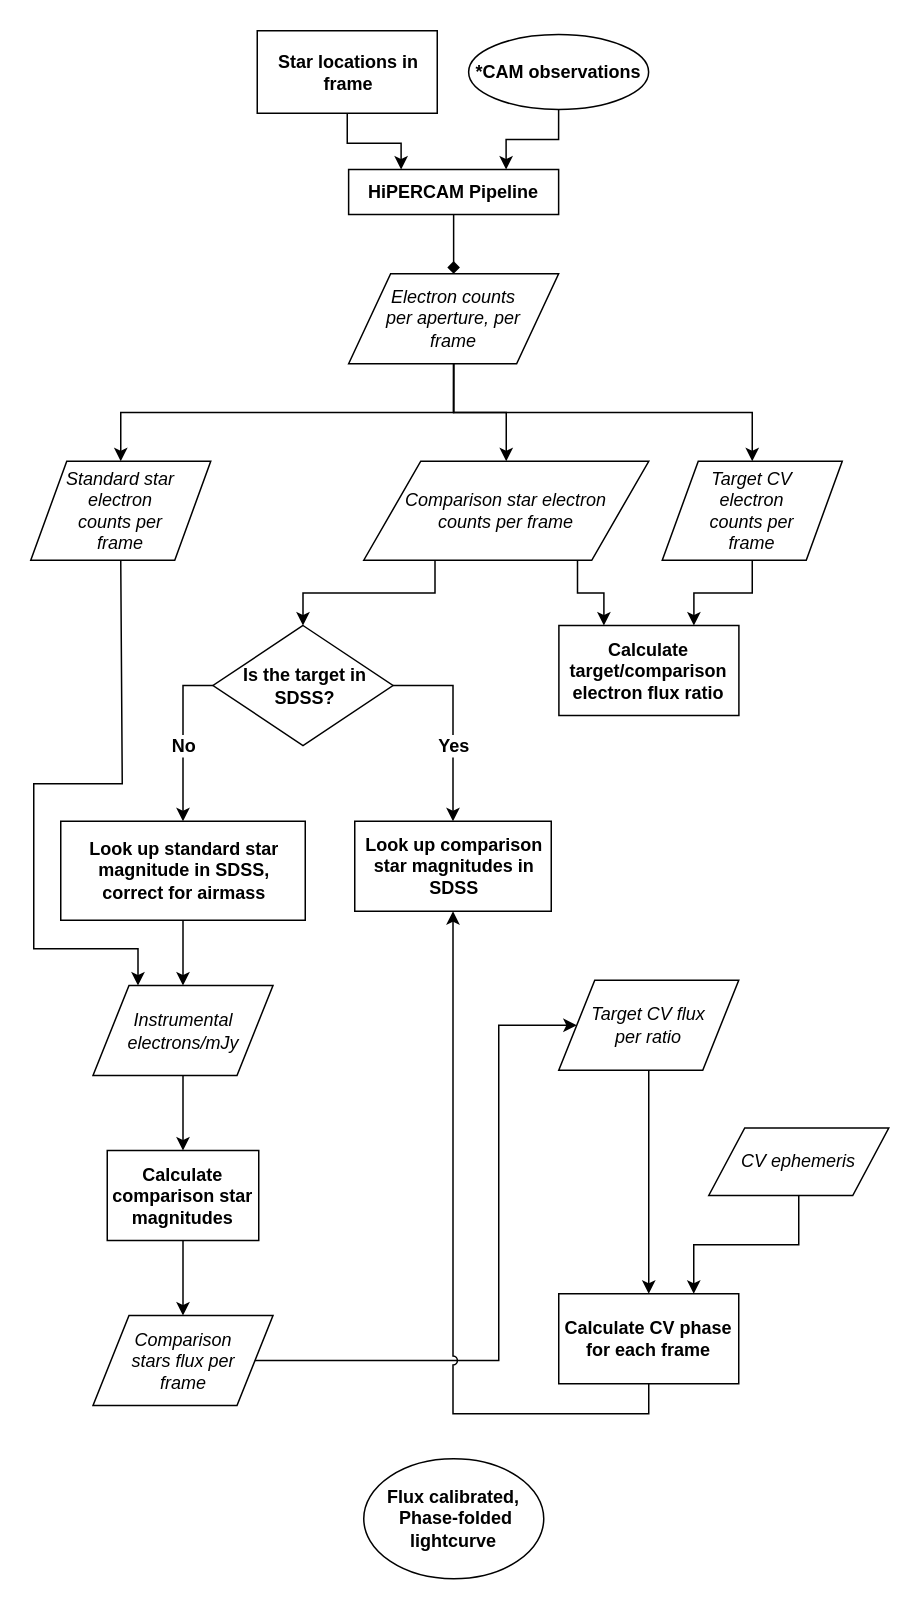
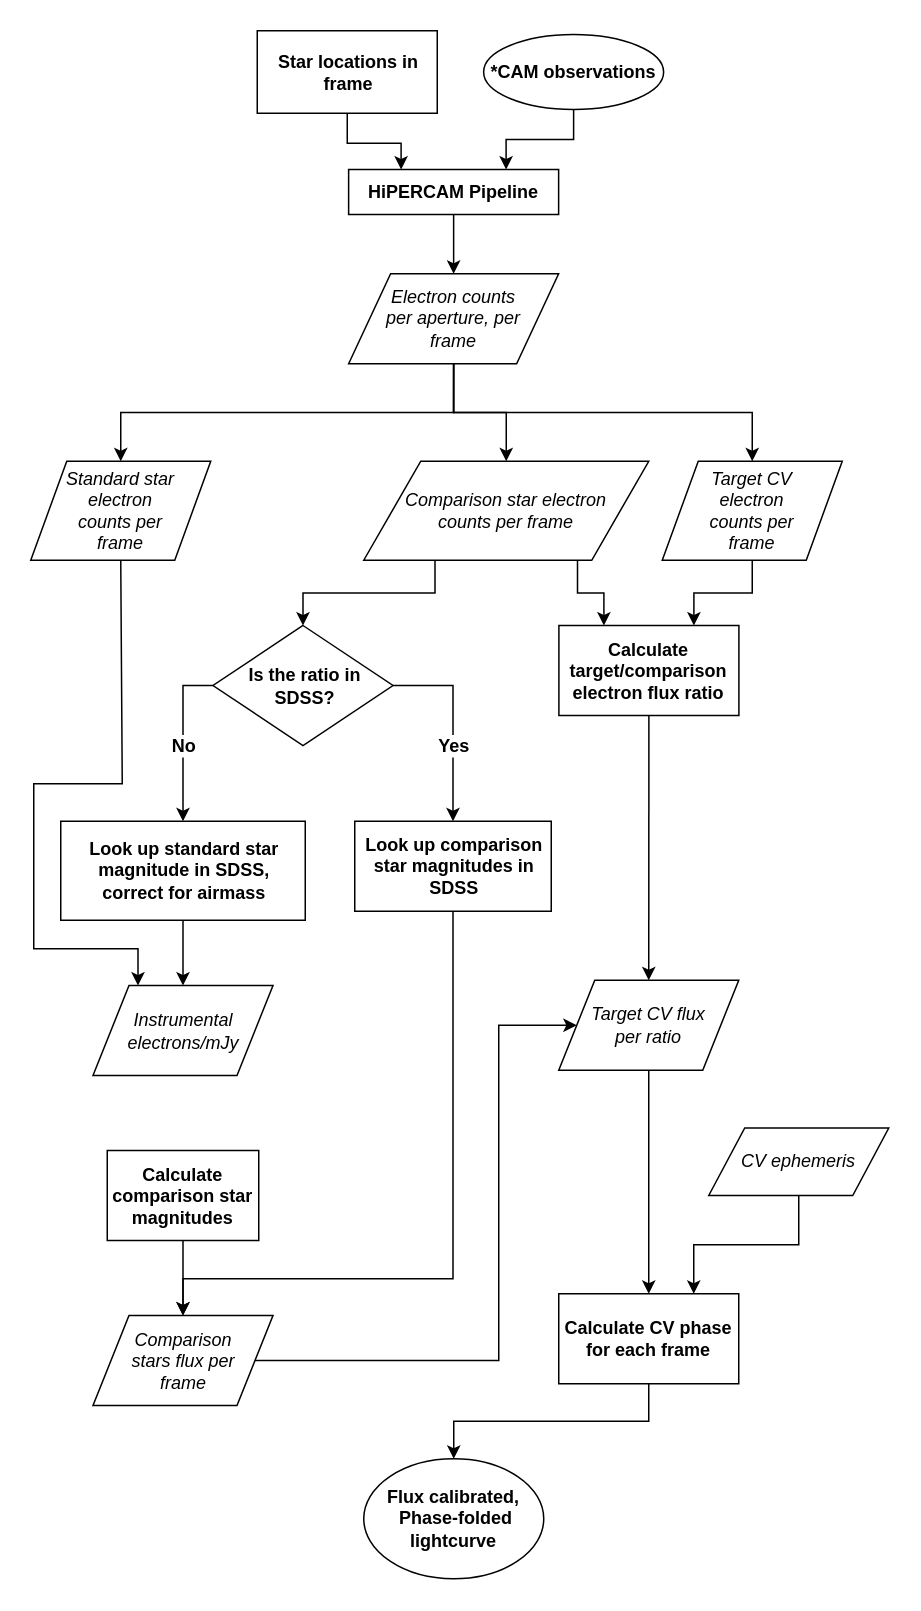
node "*CAM observations": moved (559, 72) -> (574, 72)
edge "HiPERCAM Pipeline" -> "Electron counts per aperture, per frame": arrowhead diamond -> classic
node "Is the target in SDSS?": label "Is the target in SDSS?" -> "Is the ratio in SDSS?"
edge "Calculate target/comparison electron flux ratio" -> "Target CV flux per ratio": added
edge "Instrumental electrons/mJy" -> "Calculate comparison star magnitudes": removed
edge "Look up comparison star magnitudes in SDSS" -> "Comparison stars flux per frame": added
edge "Calculate CV phase for each frame" -> "Look up comparison star magnitudes in SDSS": now "Calculate CV phase for each frame" -> "Flux calibrated, Phase-folded lightcurve"
